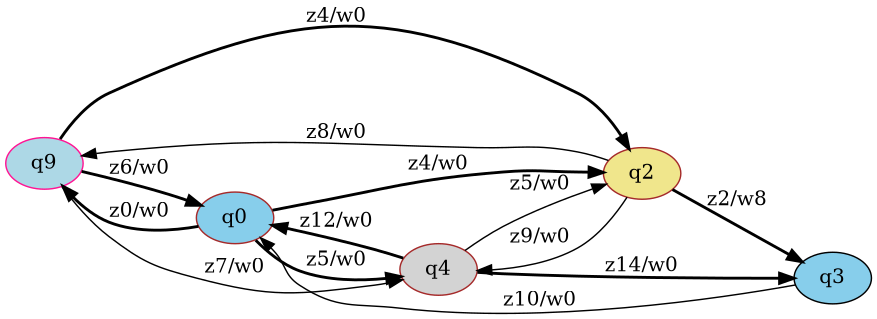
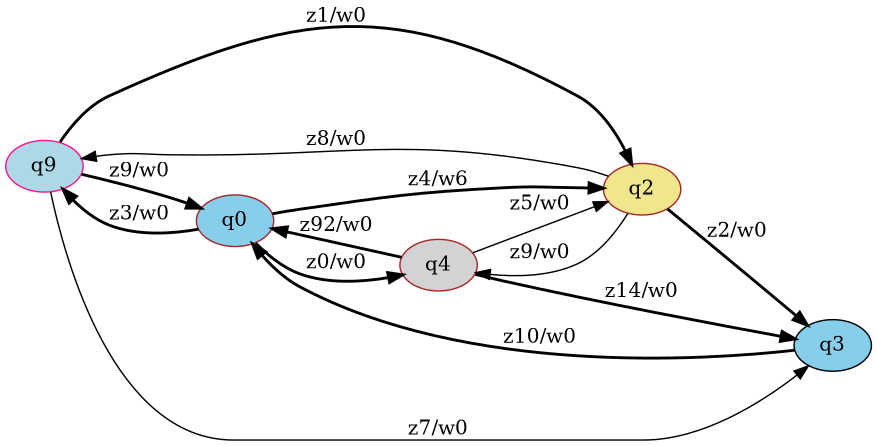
edge "q9" -> "q2": label "z4/w0" -> "z1/w0"
edge "q0" -> "q2": label "z4/w0" -> "z4/w6"
edge "q9" -> "q0": label "z6/w0" -> "z9/w0"
edge "q2" -> "q3": label "z2/w8" -> "z2/w0"
edge "q0" -> "q9": label "z0/w0" -> "z3/w0"
edge "q4" -> "q0": label "z12/w0" -> "z92/w0"
edge "q0" -> "q4": label "z5/w0" -> "z0/w0"
edge "q9" -> "q4": now "q9" -> "q3"
edge "q3" -> "q0": style solid -> bold
